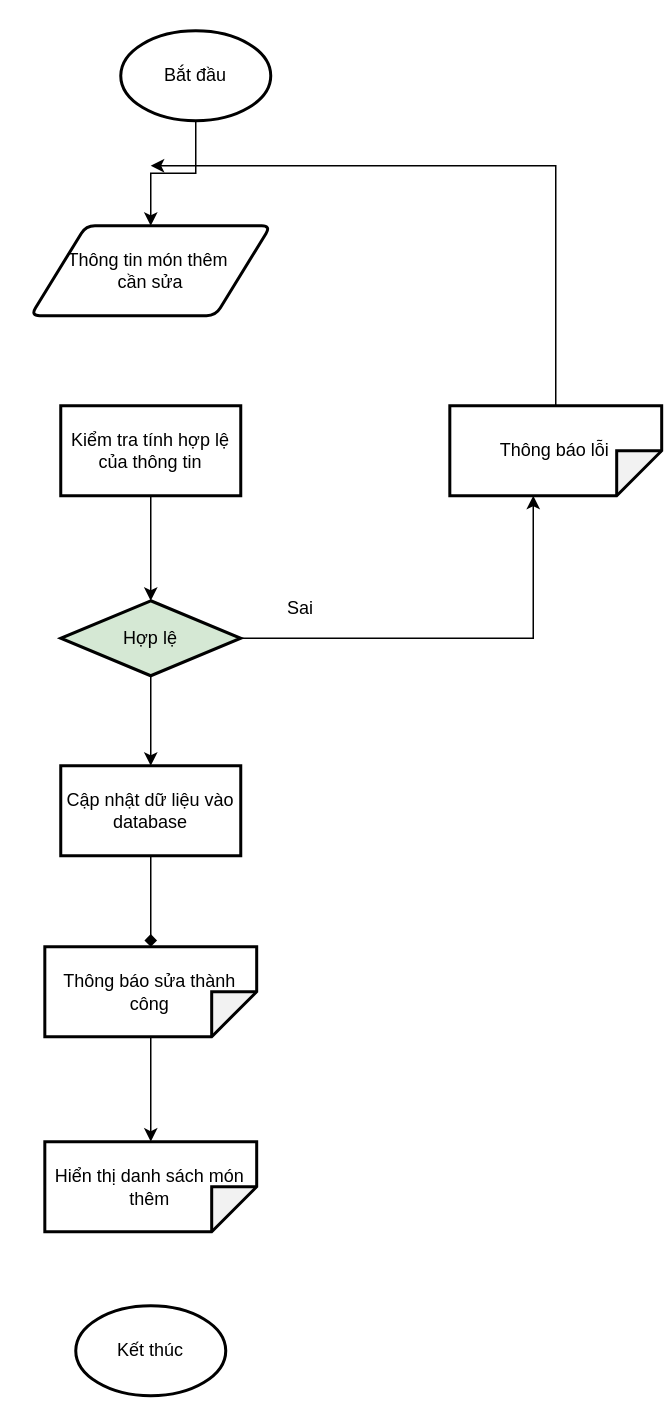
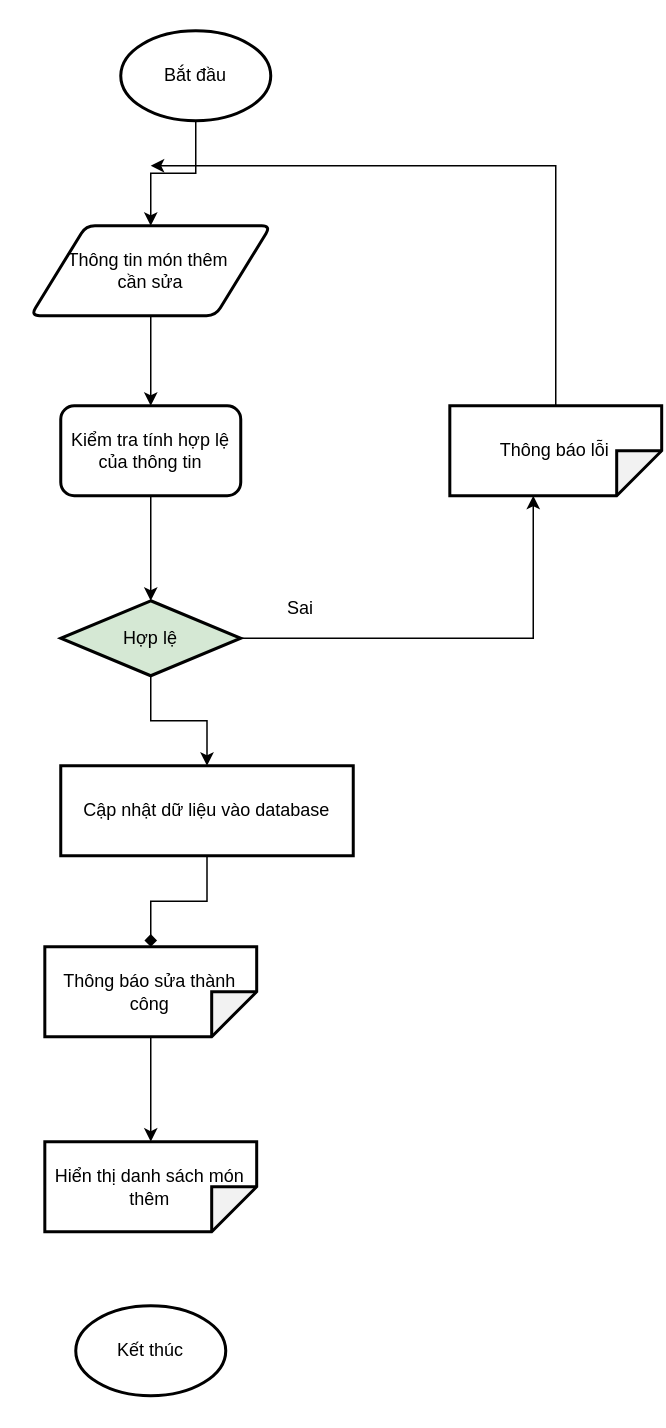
edge "Thông tin món thêm cần sửa" -> "Kiểm tra tính hợp lệ của thông tin": added
node "Kiểm tra tính hợp lệ của thông tin": shape rectangle -> rounded rectangle
node "Cập nhật dữ liệu vào database": size 180x90 -> 293x90
